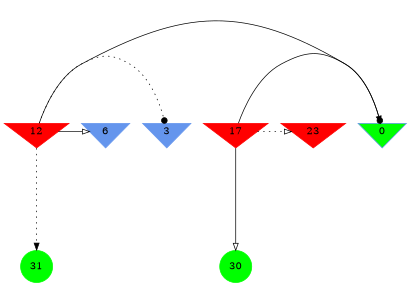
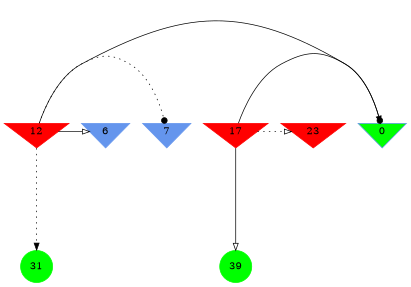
node "3": label "3" -> "7"
node "30": label "30" -> "39"
